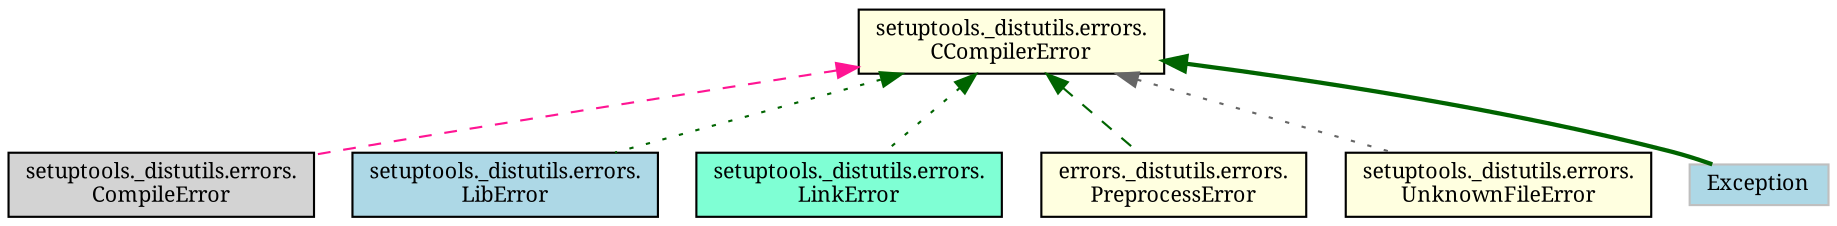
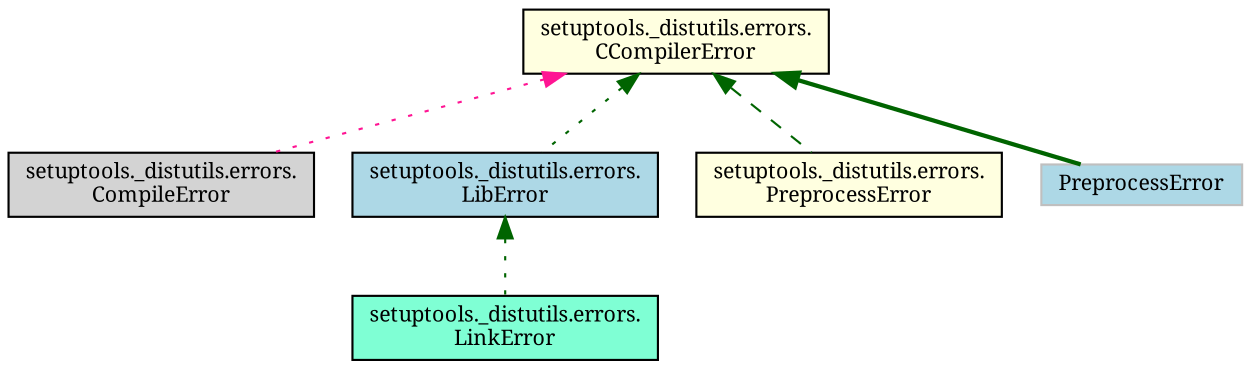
edge "setuptools._distutils.errors. CompileError" -> "setuptools._distutils.errors. CCompilerError": style dashed -> dotted
edge "setuptools._distutils.errors. LinkError" -> "setuptools._distutils.errors. CCompilerError": now "setuptools._distutils.errors. LinkError" -> "setuptools._distutils.errors. LibError"
node "errors._distutils.errors. PreprocessError": label "errors._distutils.errors. PreprocessError" -> "setuptools._distutils.errors. PreprocessError"
node "setuptools._distutils.errors. UnknownFileError": removed
node "Exception": label "Exception" -> "PreprocessError"
